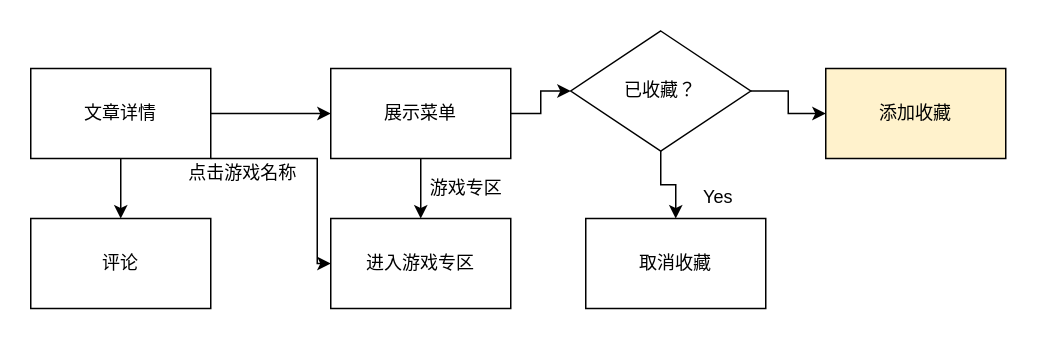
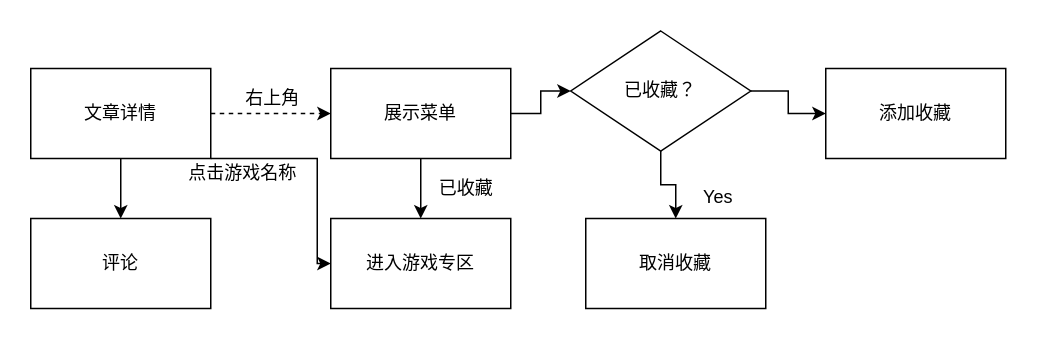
node "右上角": added
edge "文章详情" -> "展示菜单": style solid -> dashed
node "添加收藏": fillcolor #fff2cc -> #ffffff
node "游戏专区": label "游戏专区" -> "已收藏"
